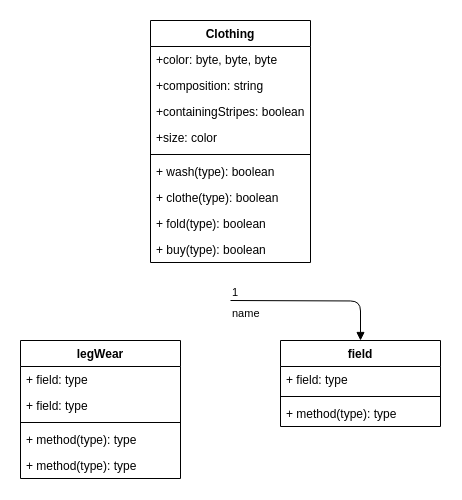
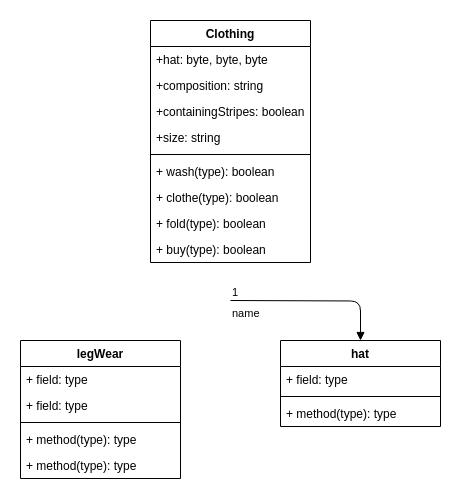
node "+color: byte, byte, byte": label "+color: byte, byte, byte" -> "+hat: byte, byte, byte"
node "+size: color": label "+size: color" -> "+size: string"
node "field": label "field" -> "hat"
